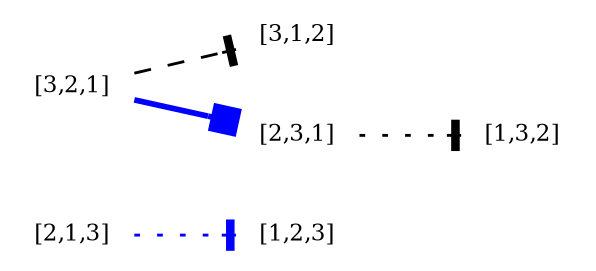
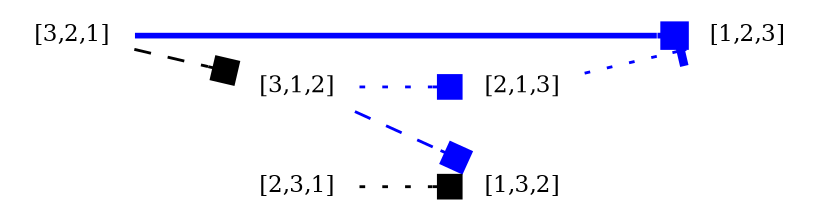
edge "[3,2,1]" -> "[3,1,2]": arrowhead tee -> box
edge "[3,1,2]" -> "[2,1,3]": added
edge "[3,2,1]" -> "[2,3,1]": now "[3,2,1]" -> "[1,2,3]"
edge "[3,1,2]" -> "[1,3,2]": added
edge "[2,3,1]" -> "[1,3,2]": arrowhead tee -> box
